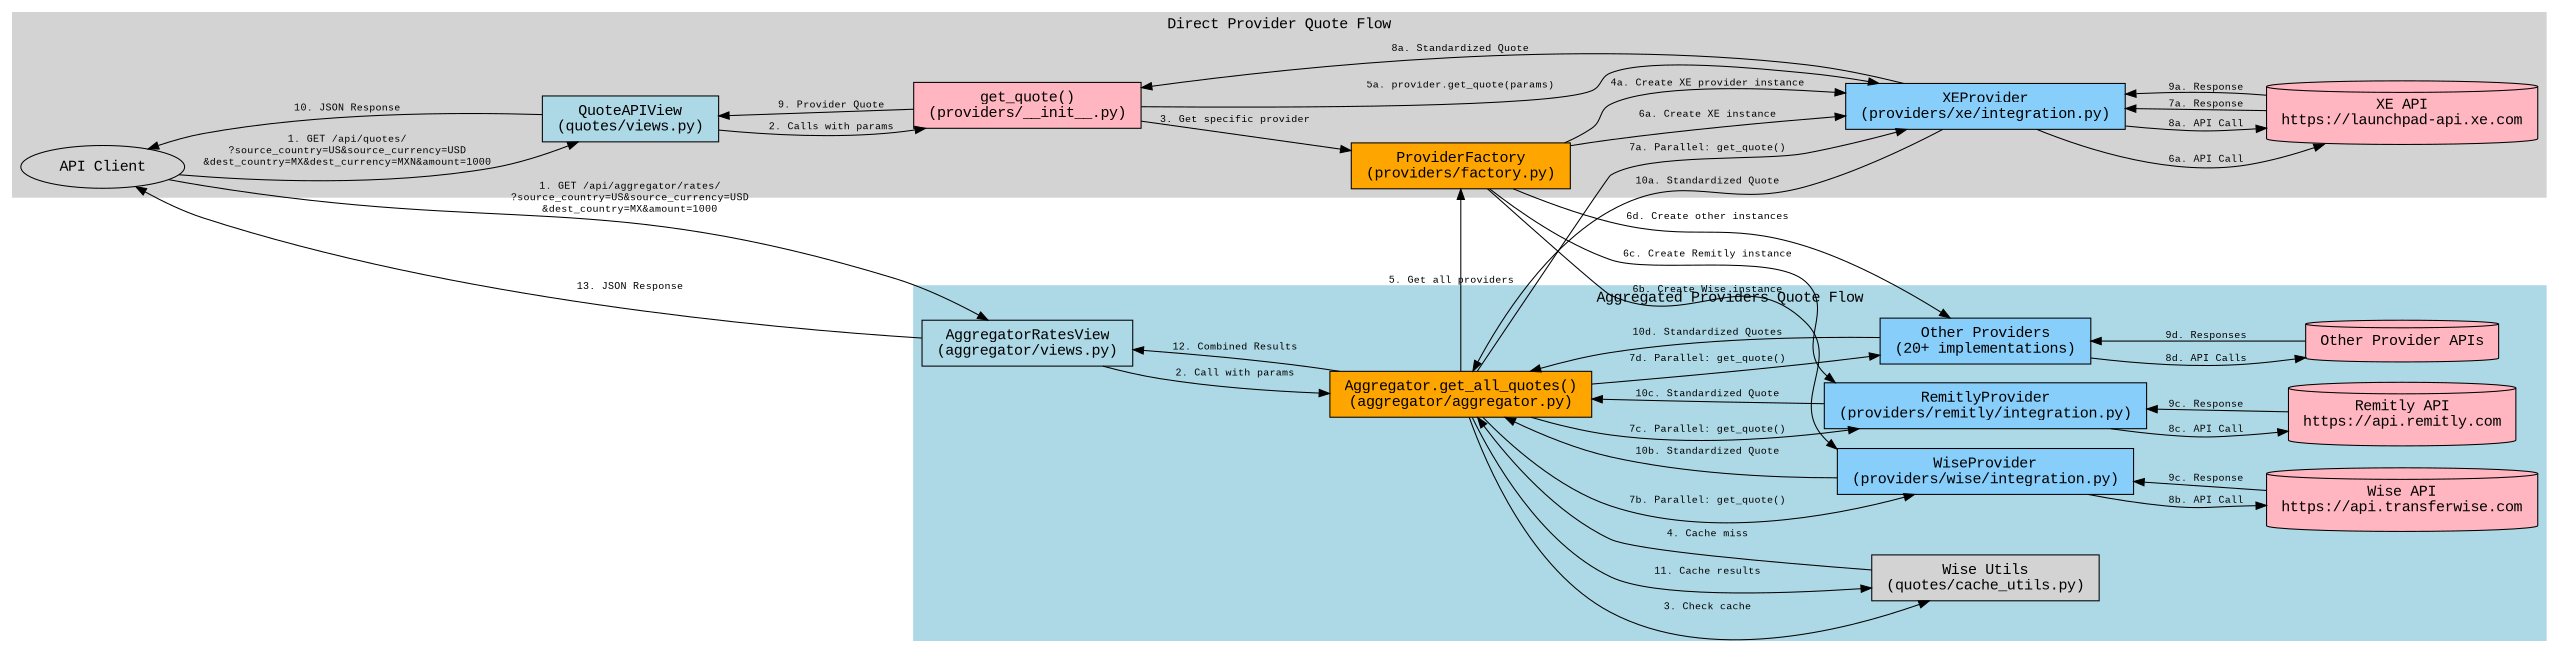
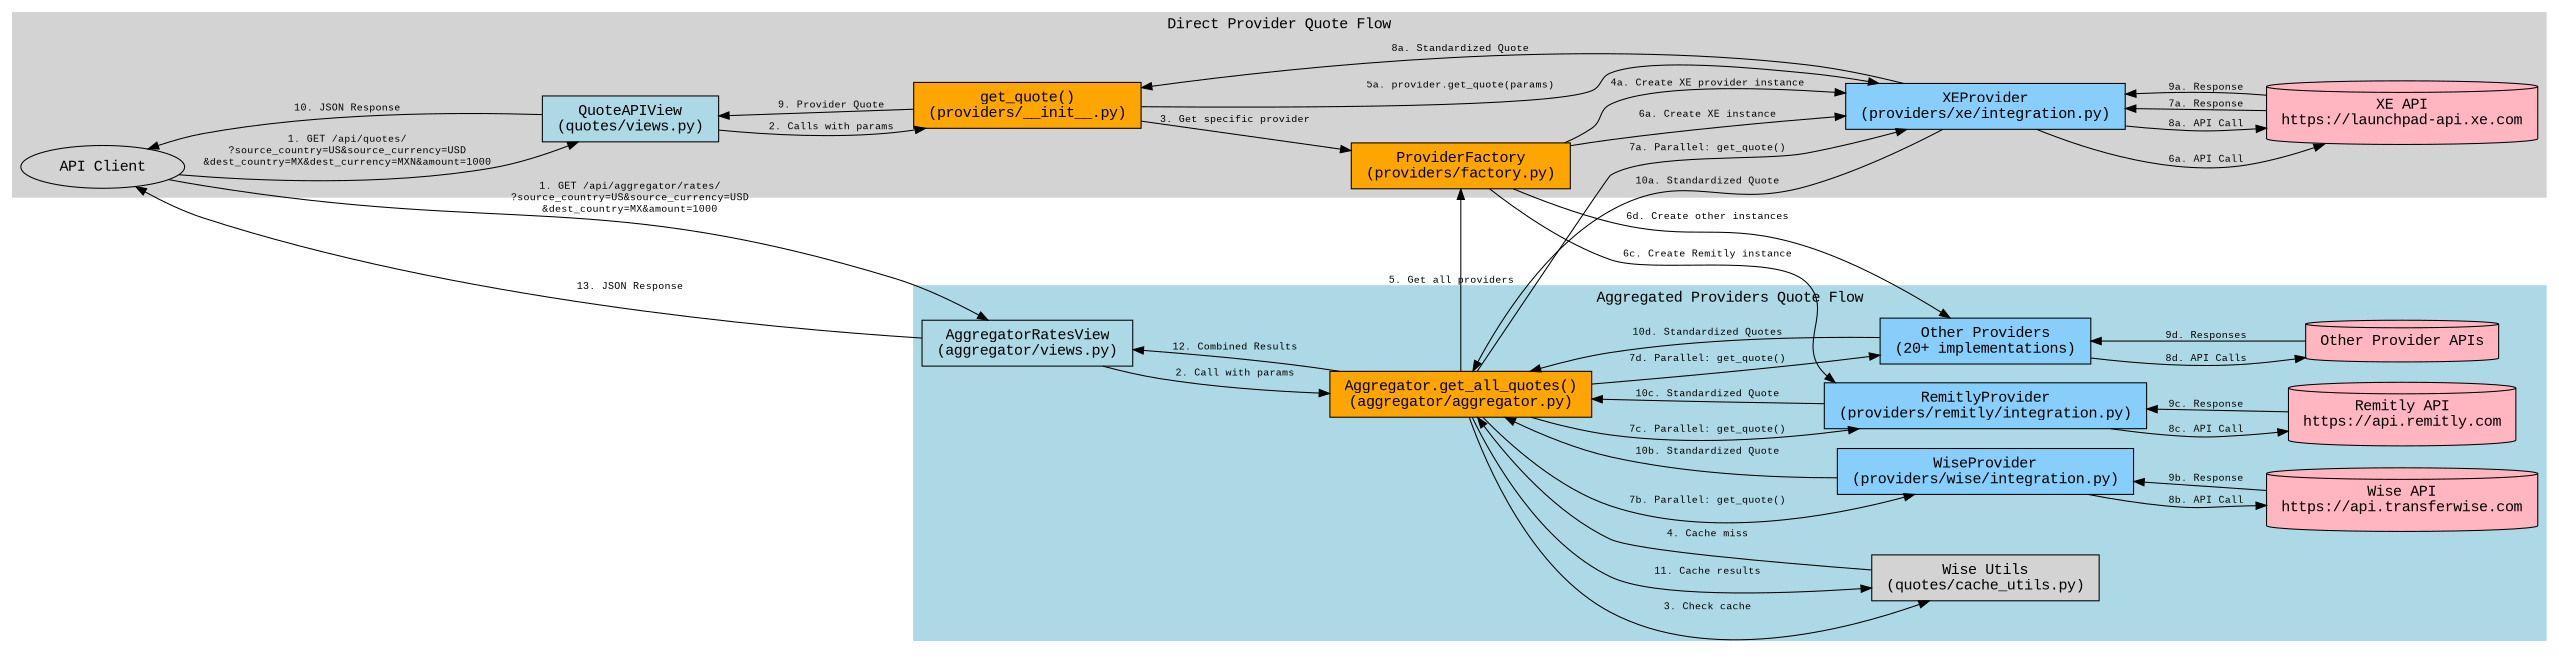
node "get_quote() (providers/__init__.py)": fillcolor lightpink -> orange
edge "ProviderFactory (providers/factory.py)" -> "WiseProvider (providers/wise/integration.py)": removed, label "6b. Create Wise instance"
edge "Wise API https://api.transferwise.com" -> "WiseProvider (providers/wise/integration.py)": label "9c. Response" -> "9b. Response"
